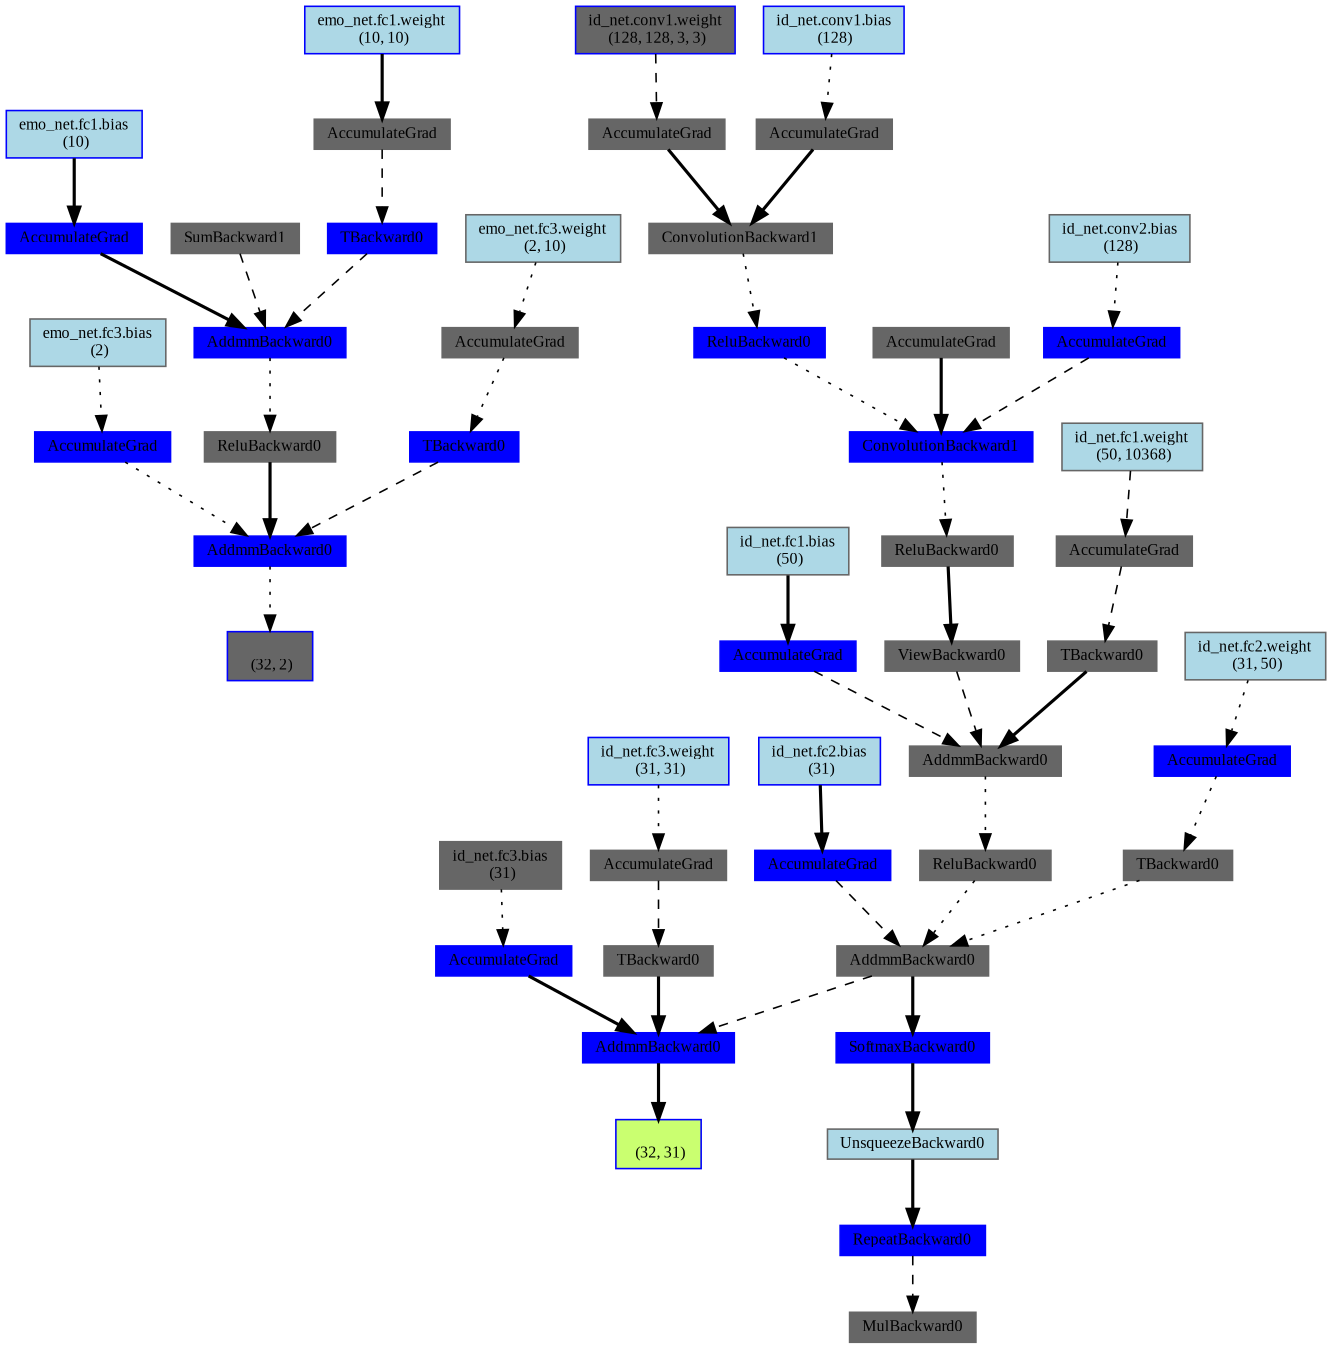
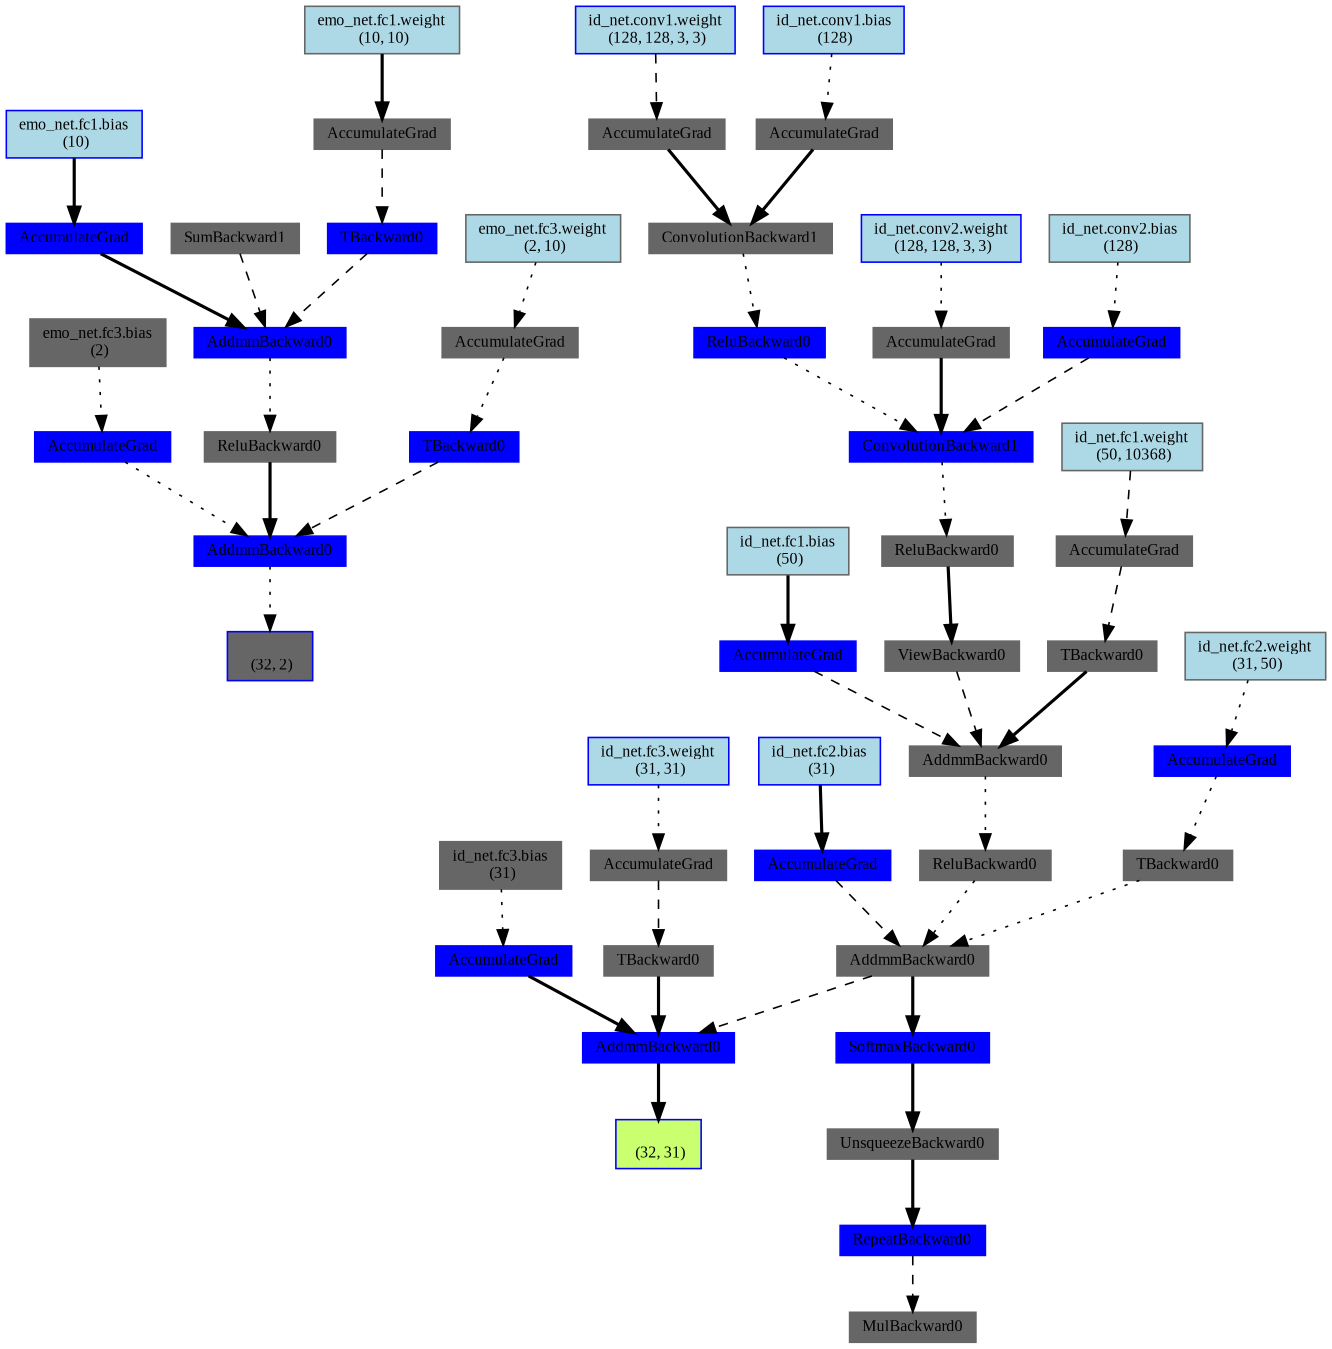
node "emo_net.fc1.weight (10, 10)": color blue -> gray40
node "id_net.conv1.weight (128, 128, 3, 3)": fillcolor gray40 -> lightblue
node "id_net.conv2.weight (128, 128, 3, 3)": added
node "emo_net.fc3.bias (2)": fillcolor lightblue -> gray40
node "UnsqueezeBackward0": fillcolor lightblue -> gray40
